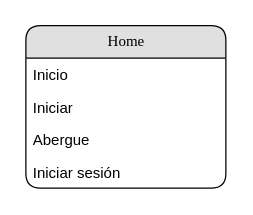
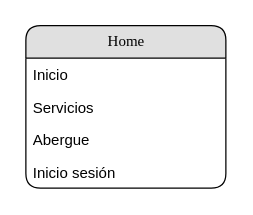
node "Iniciar": label "Iniciar" -> "Servicios"
node "Iniciar sesión": label "Iniciar sesión" -> "Inicio sesión"
